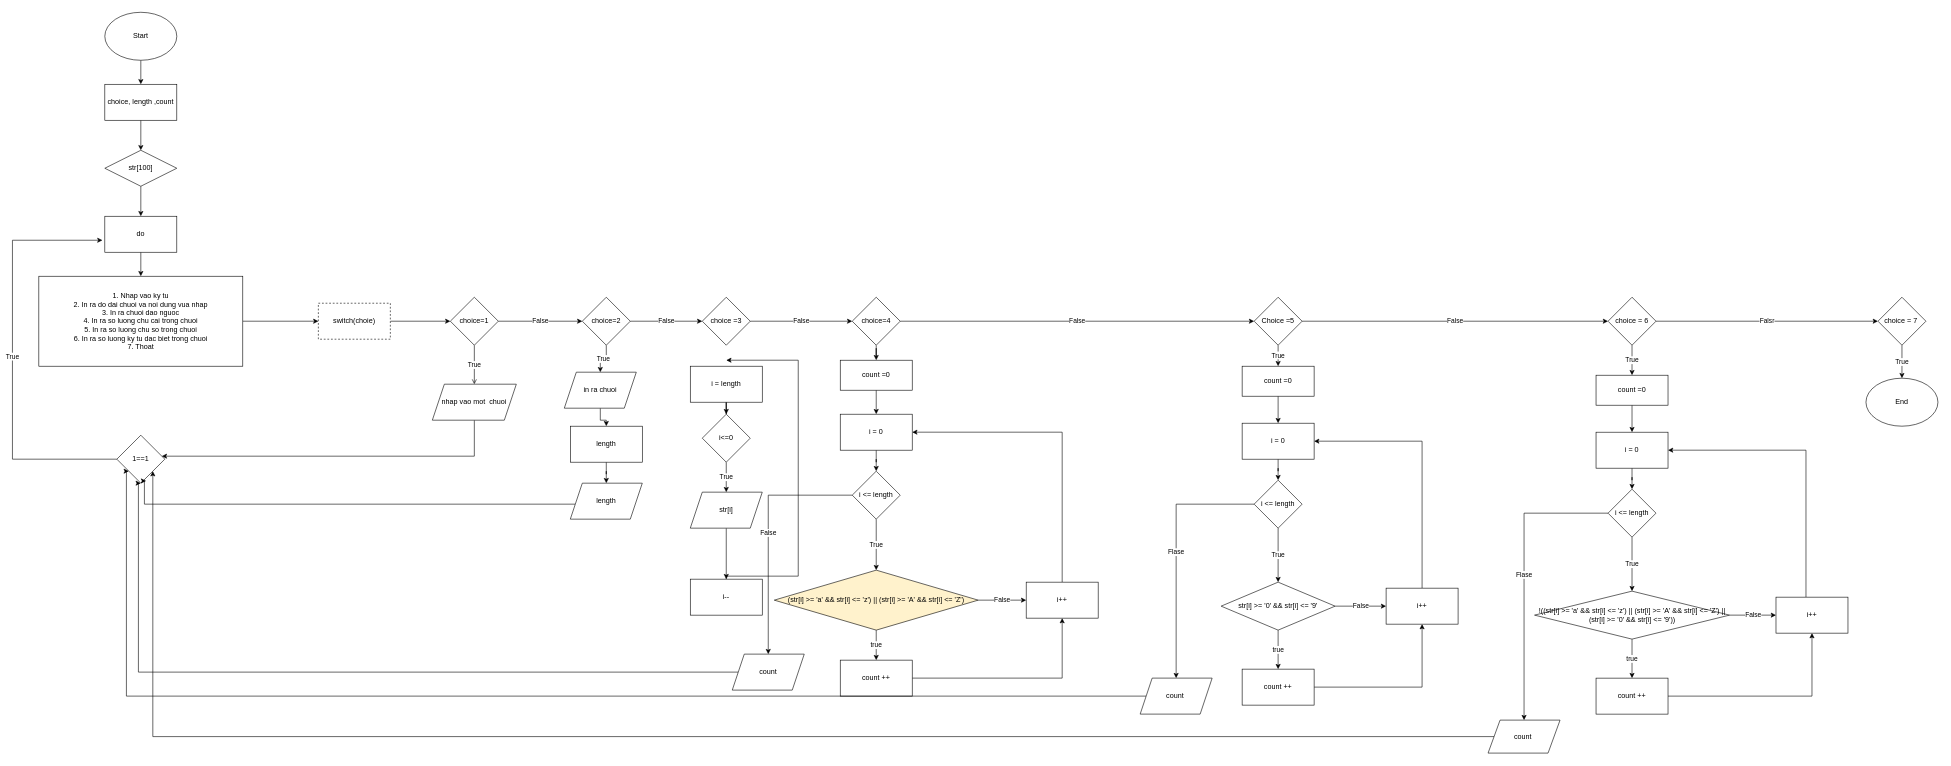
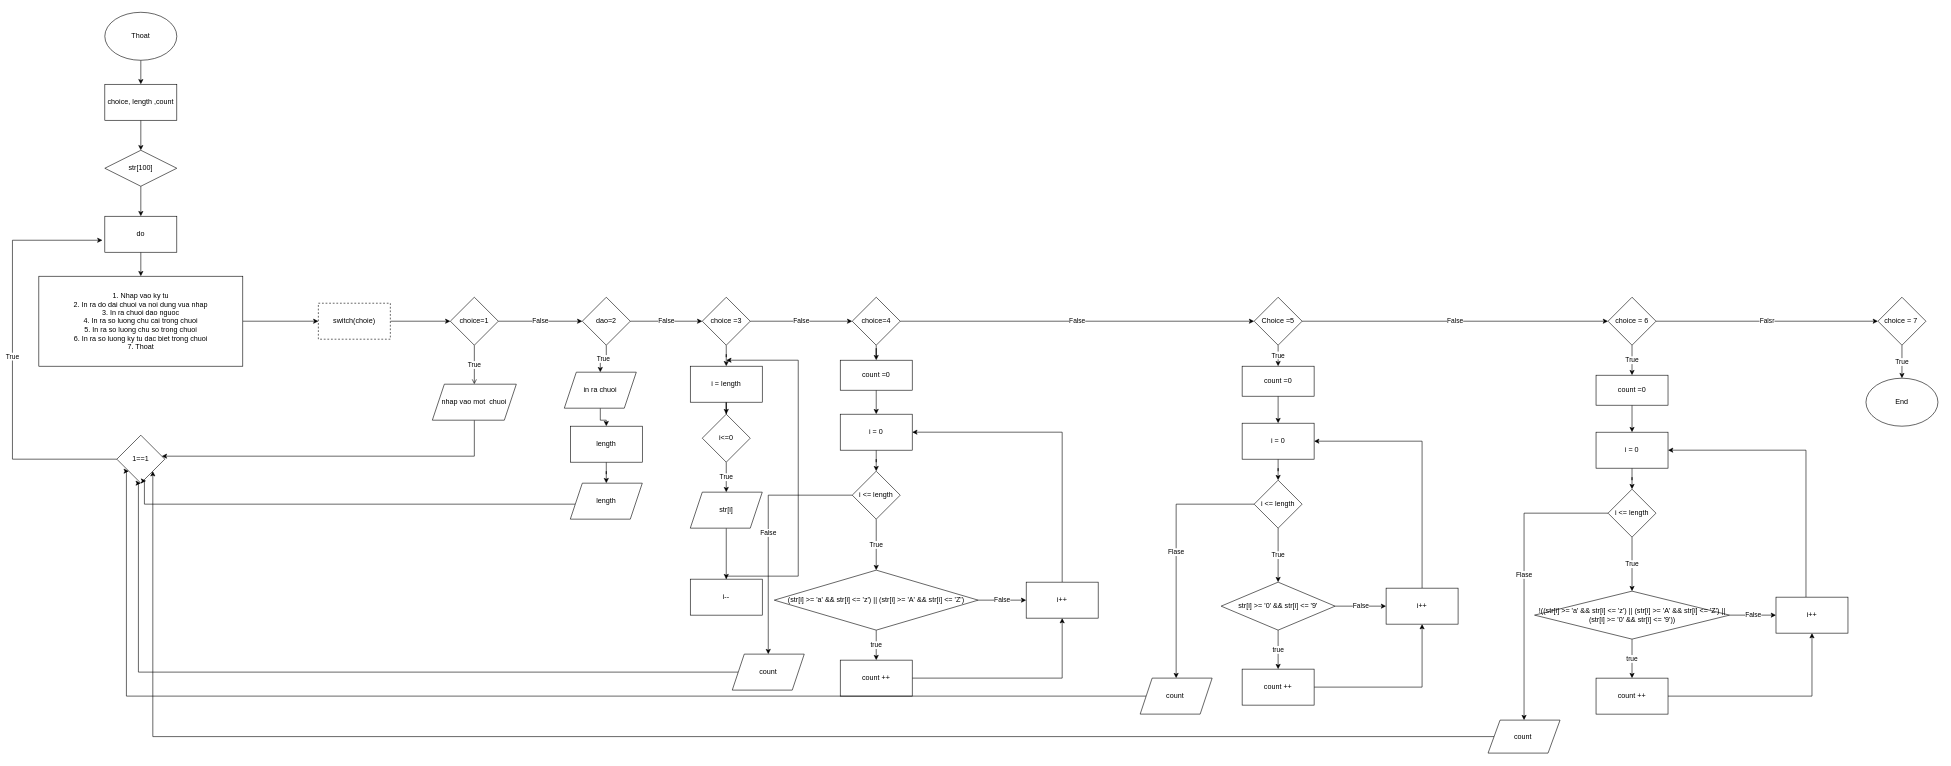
node "Start": label "Start" -> "Thoat"
node "choice=2": label "choice=2" -> "dao=2"
edge "choice =3" -> "i = length": added
node "(str[i] >= 'a' && str[i] = 'A' && str[i] <= 'Z')": fillcolor #fff2cc -> #ffffff
